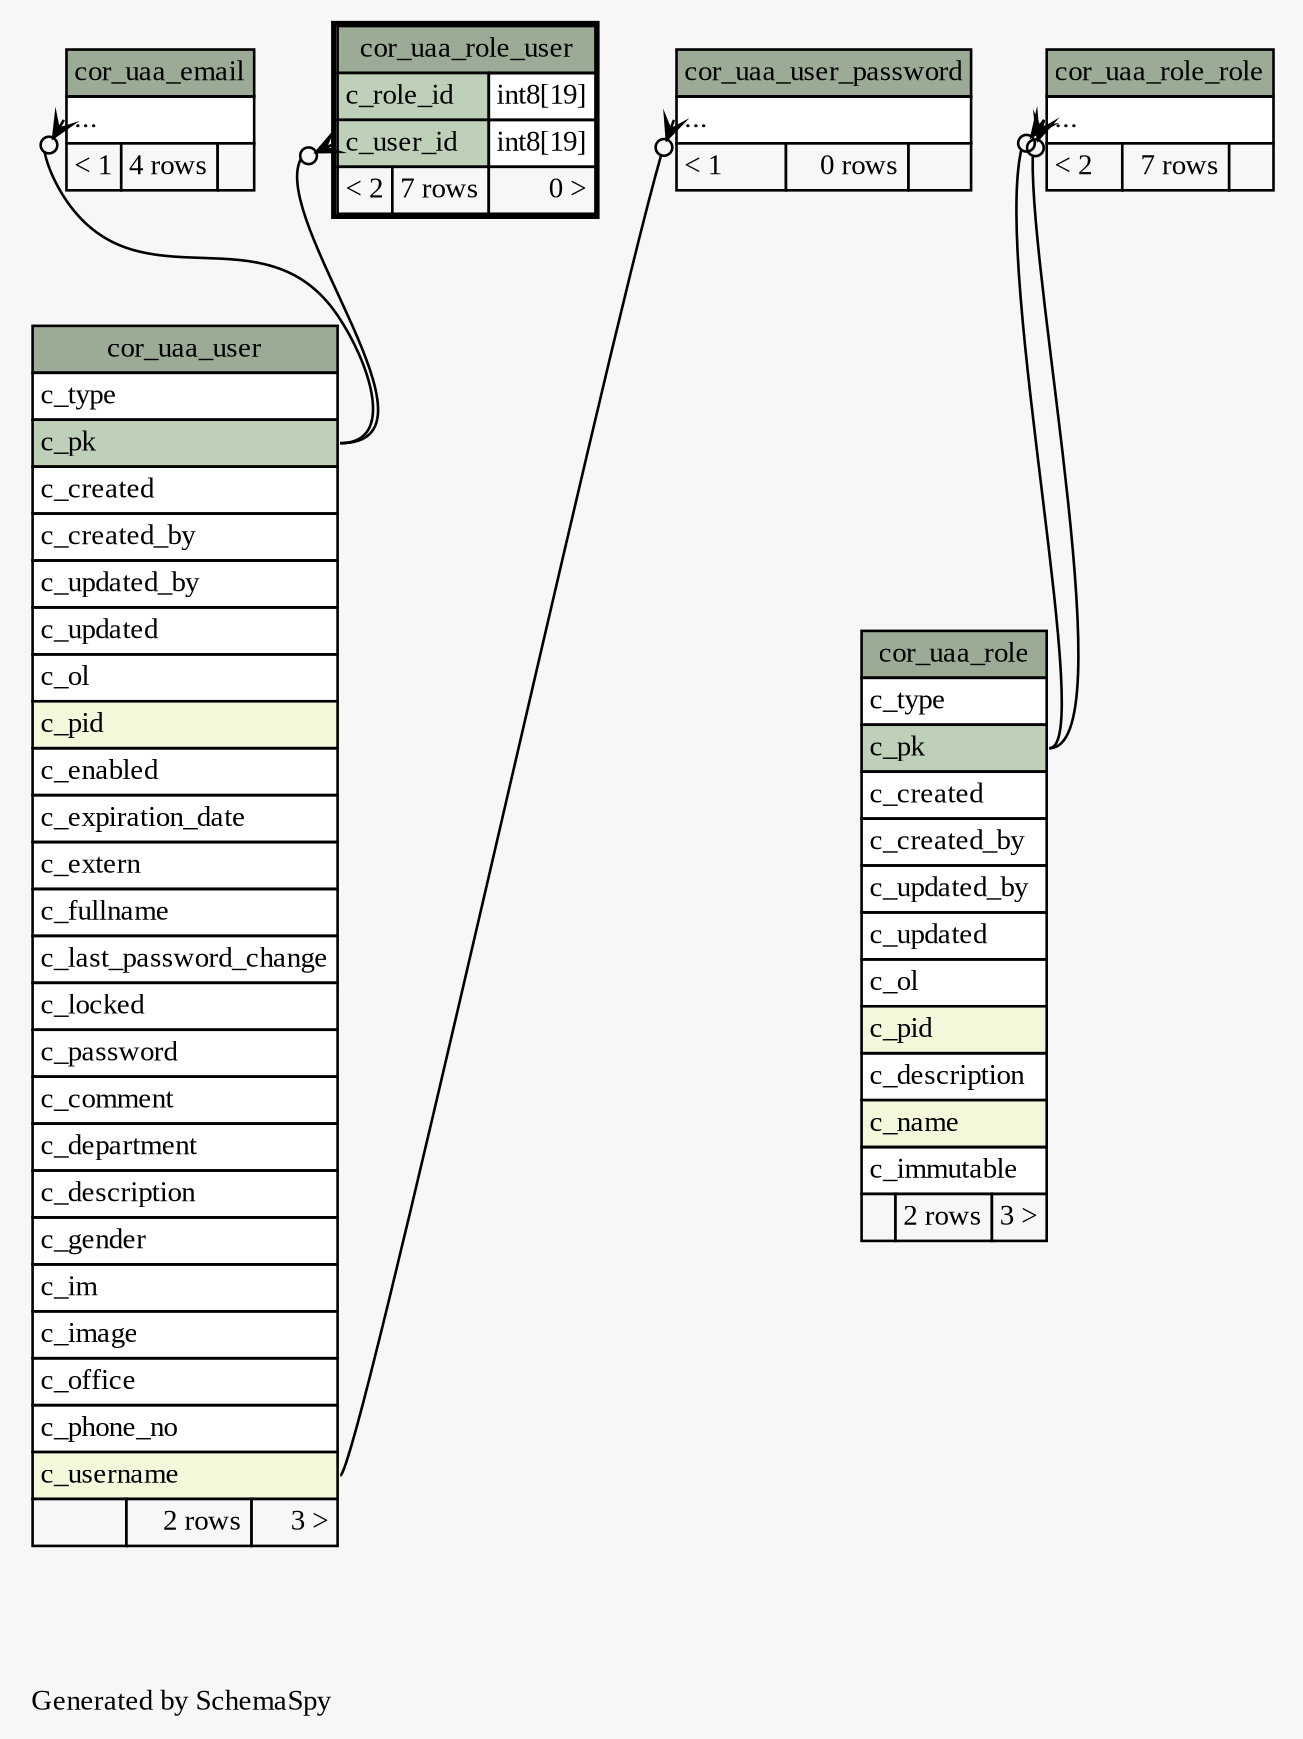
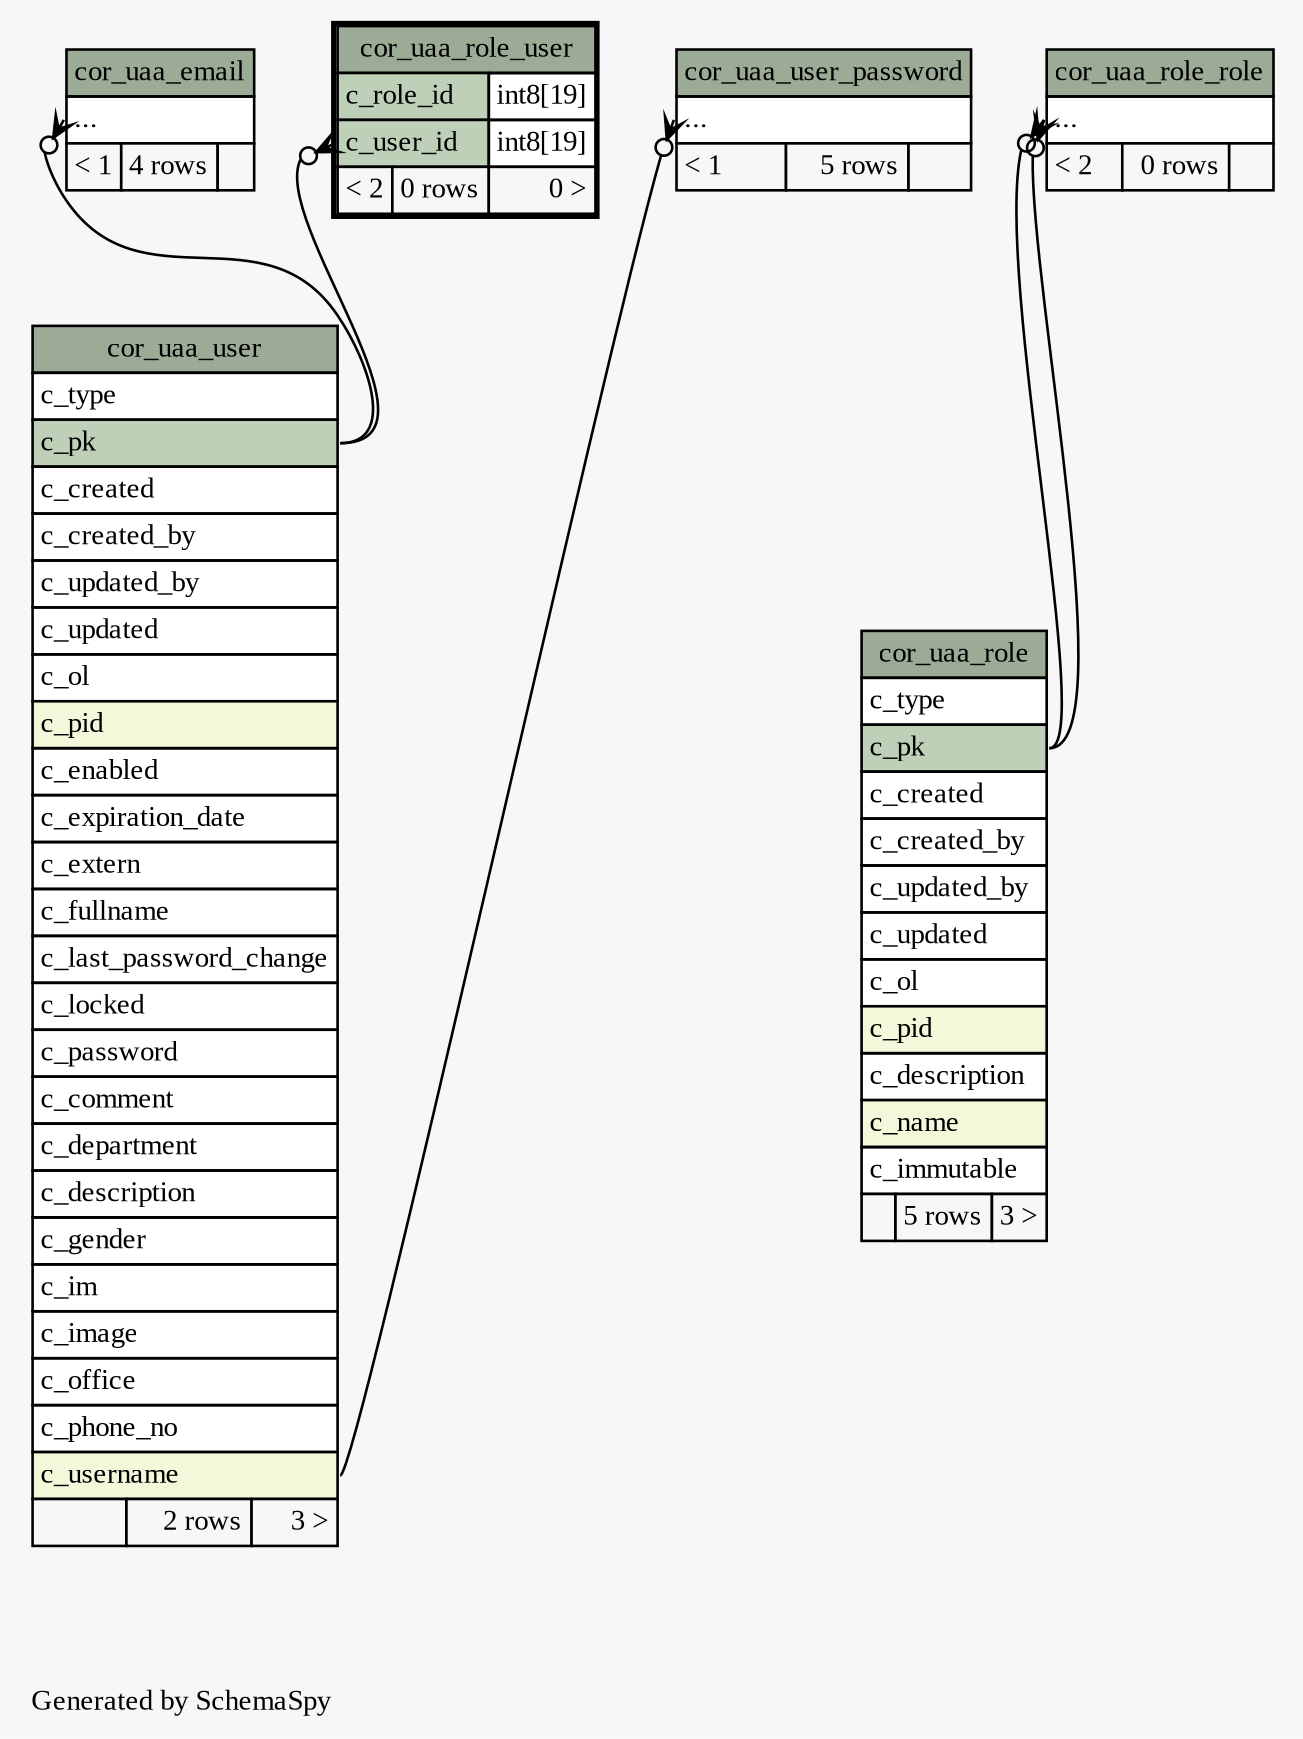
node "cor_uaa_user_password": text "0 rows" -> "5 rows"
node "cor_uaa_role_role": text "7 rows" -> "0 rows"
node "cor_uaa_role_user": text "7 rows" -> "0 rows"
node "cor_uaa_role": text "2 rows" -> "5 rows"
